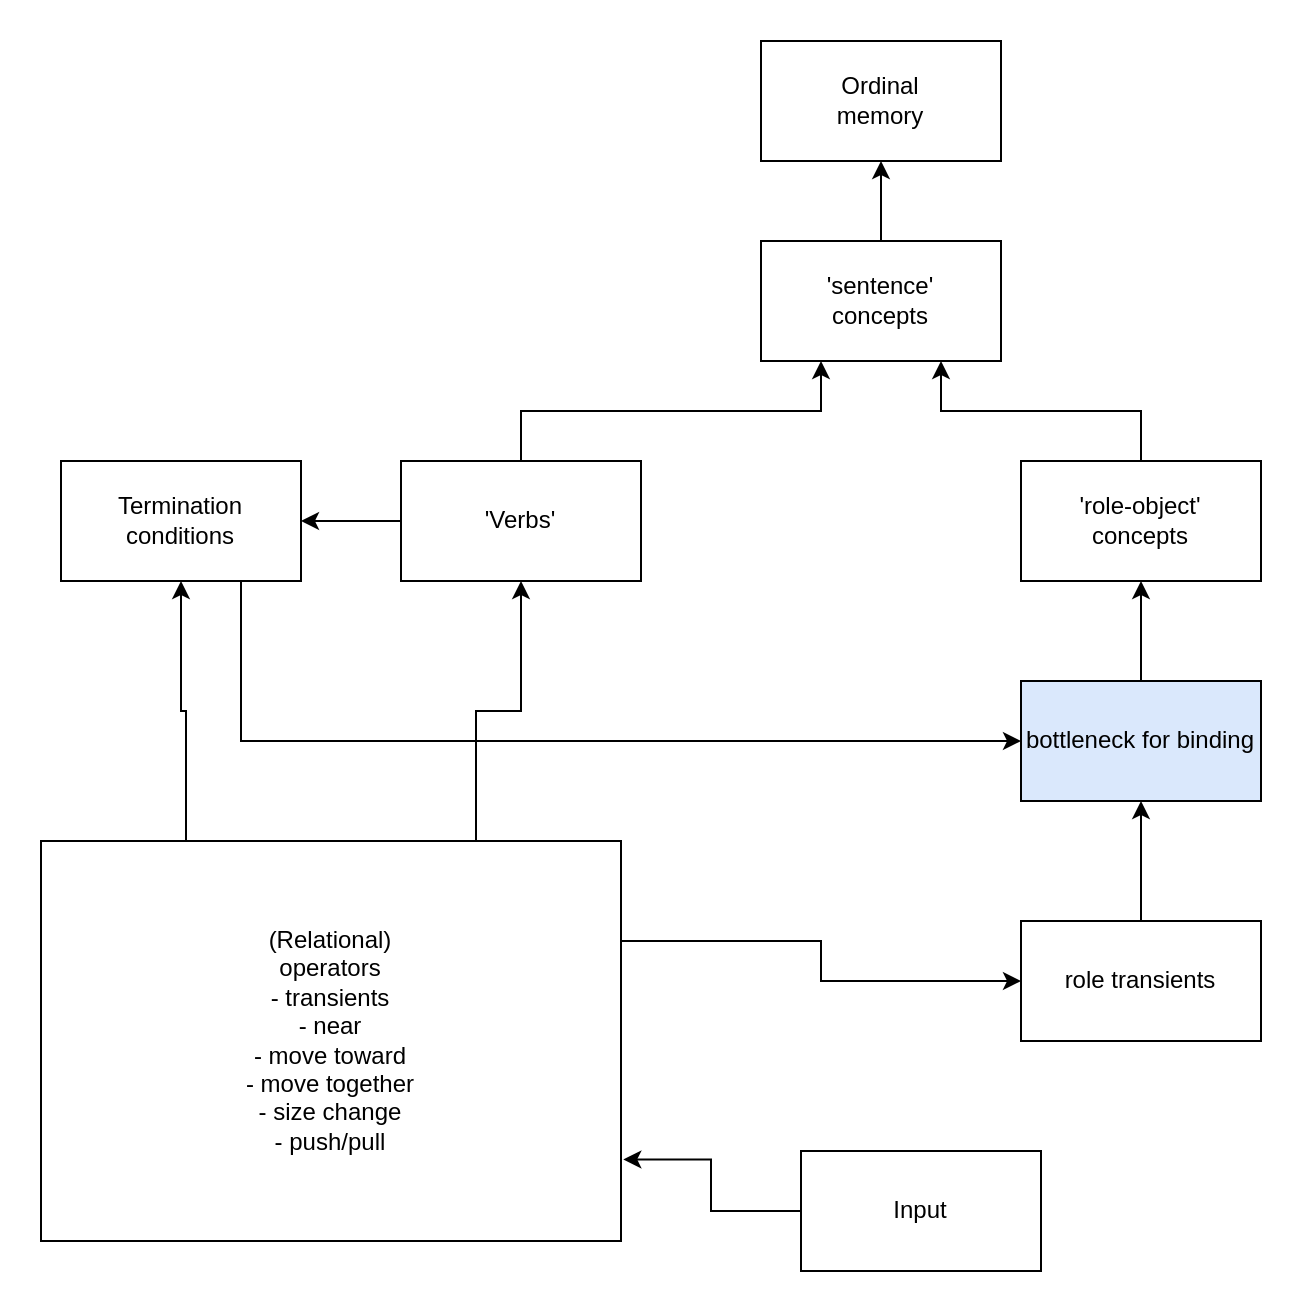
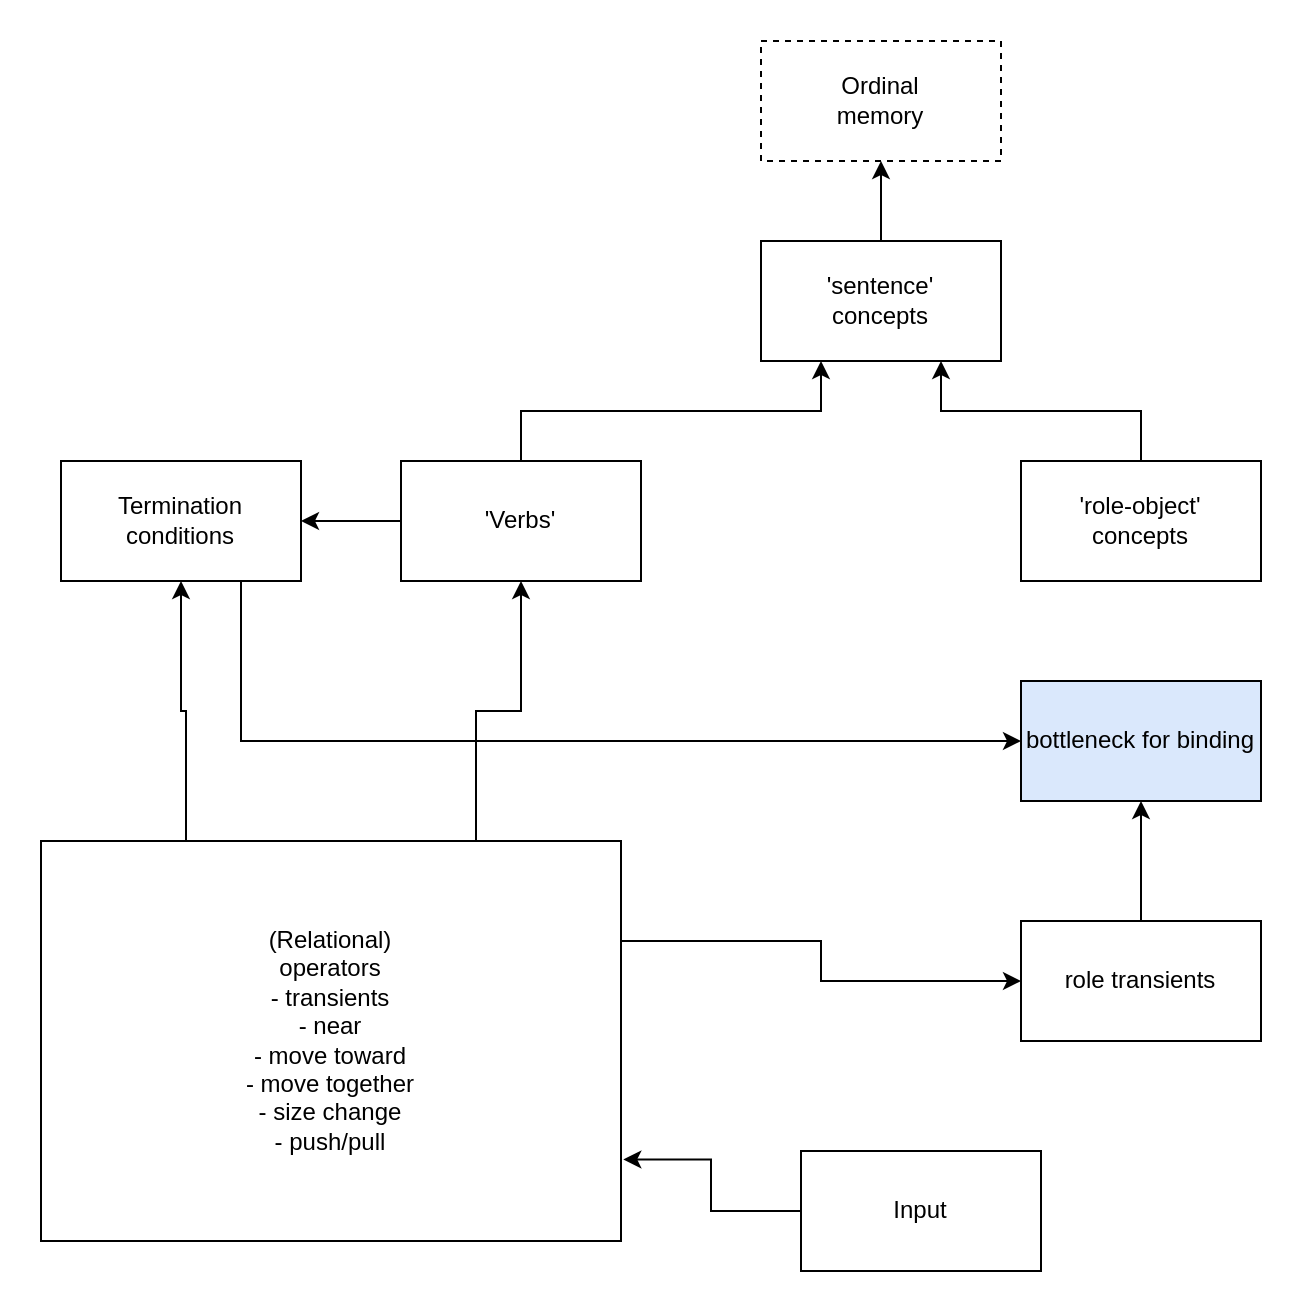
node "Ordinal memory": style solid -> dashed
edge "bottleneck for binding" -> "'role-object' concepts": removed
